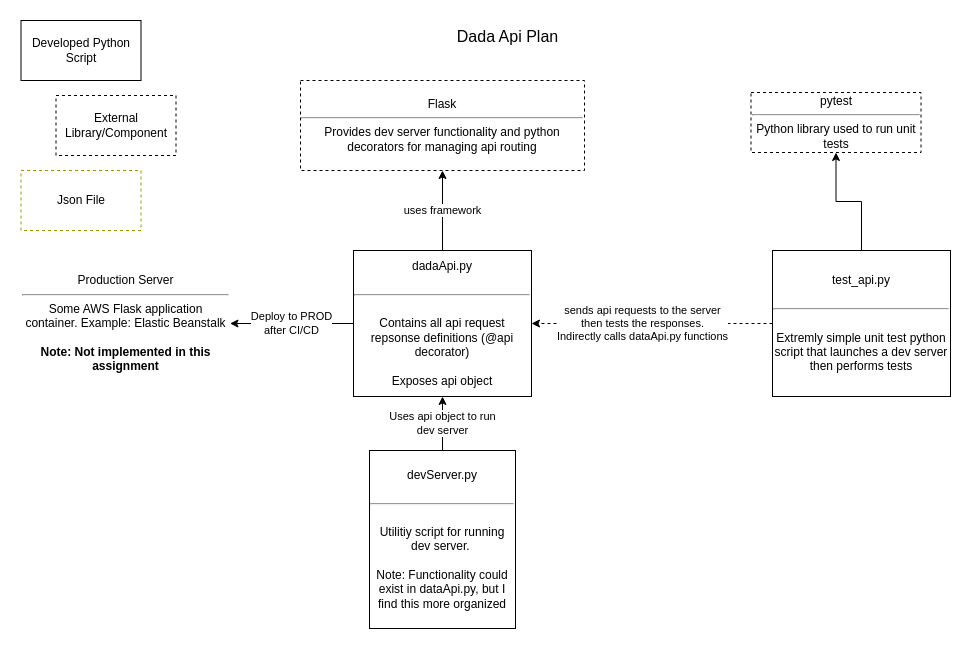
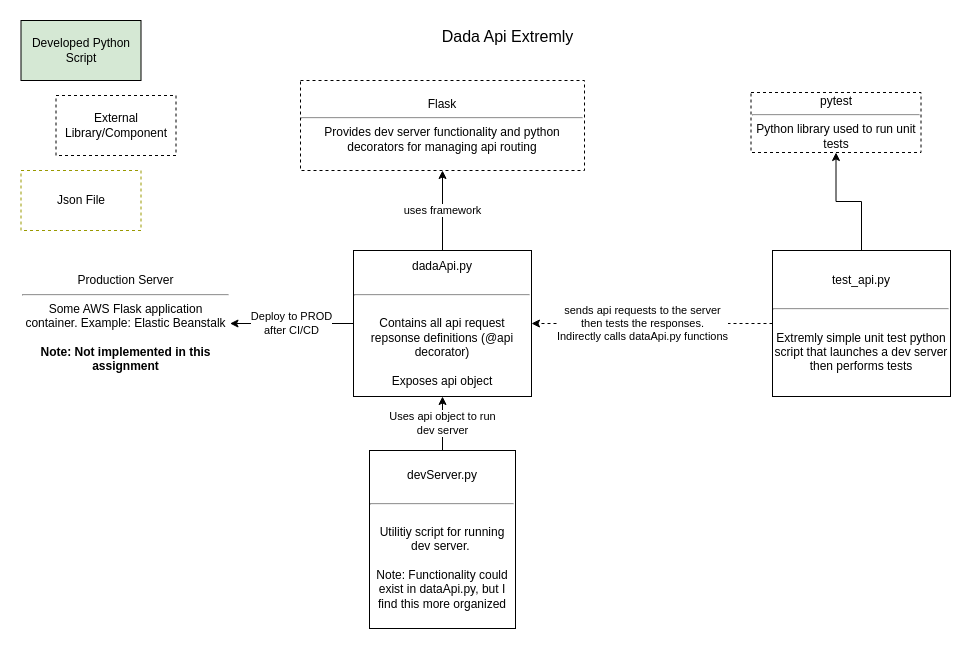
node "Dada Api Plan": label "Dada Api Plan" -> "Dada Api Extremly"
node "Developed Python Script": fillcolor #ffffff -> #d5e8d4
